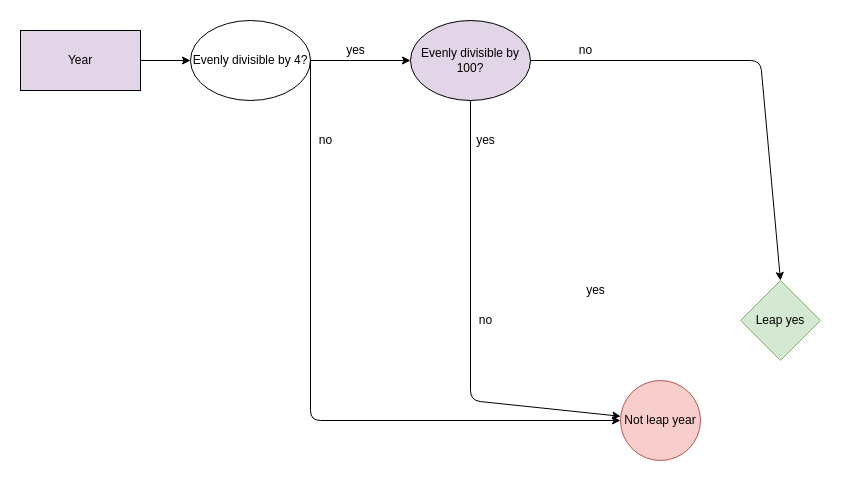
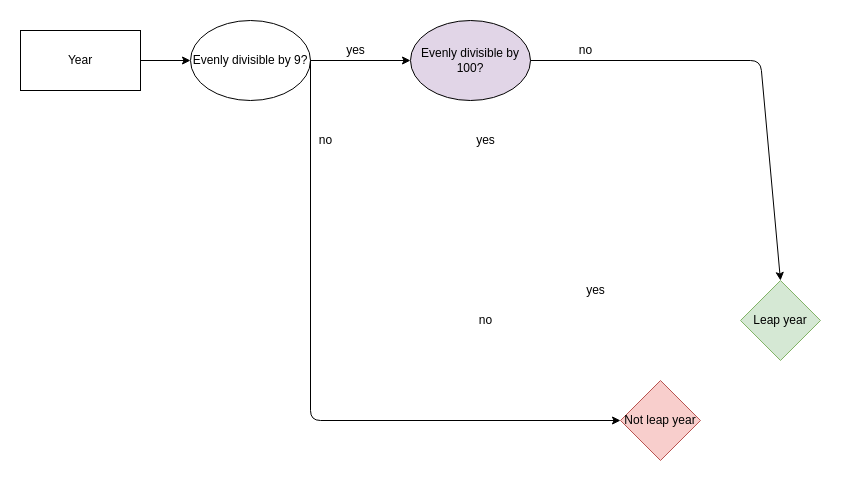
node "Year": fillcolor #e1d5e7 -> #ffffff
node "Evenly divisible by 4?": label "Evenly divisible by 4?" -> "Evenly divisible by 9?"
edge "Evenly divisible by 100?" -> "Not leap year": removed
node "Leap yes": label "Leap yes" -> "Leap year"
node "Not leap year": shape ellipse -> diamond
